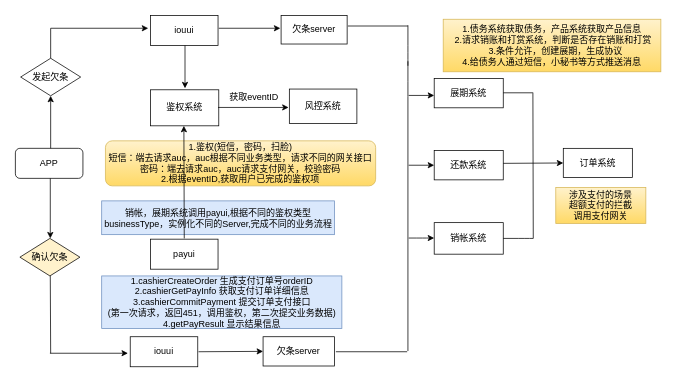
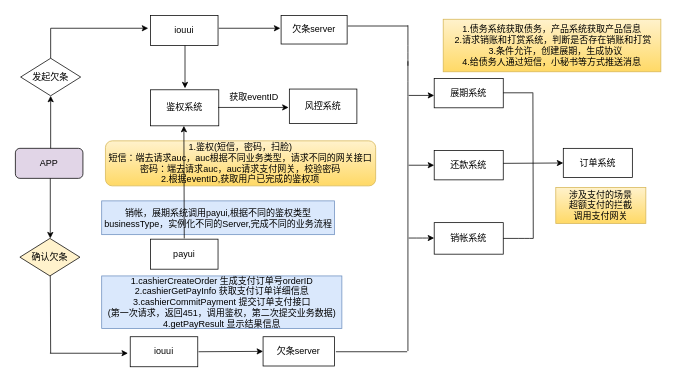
node "APP": fillcolor #ffffff -> #e1d5e7
